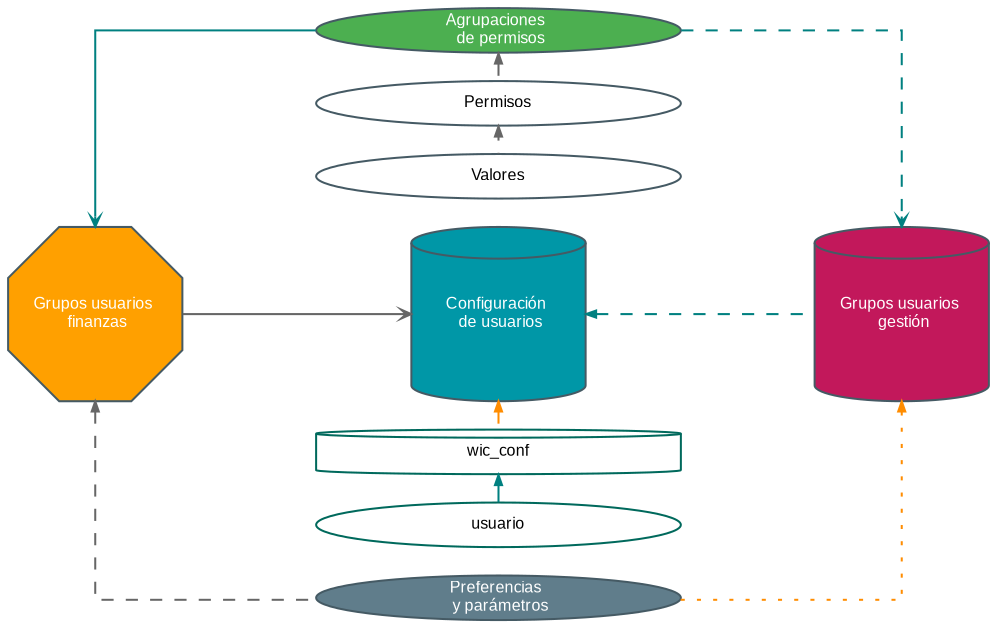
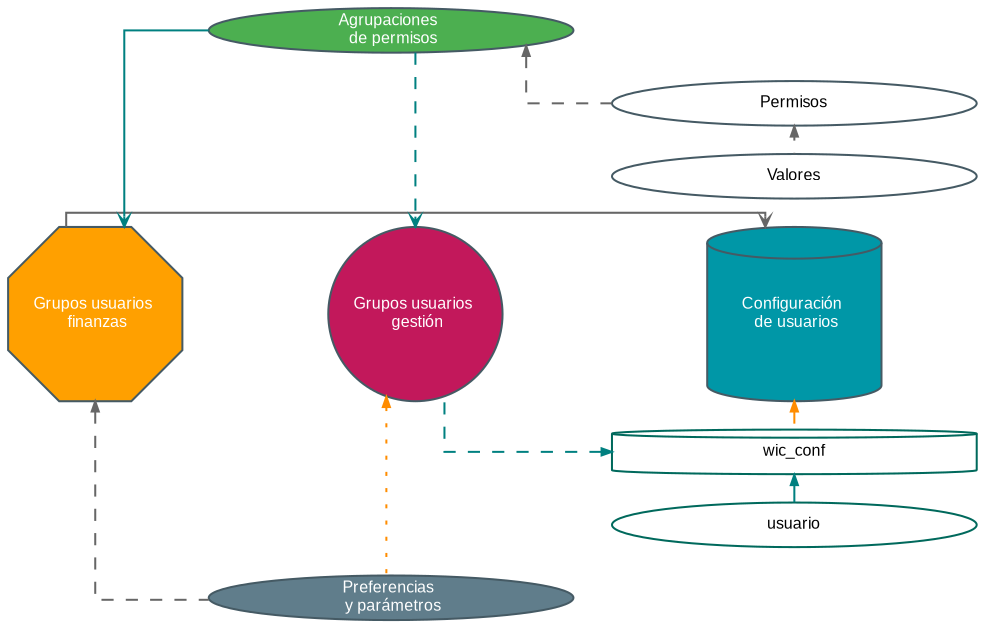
edge "Grupos usuarios gestión" -> "Configuración de usuarios": now "Grupos usuarios gestión" -> "wic_conf"
node "Grupos usuarios gestión": shape cylinder -> ellipse
